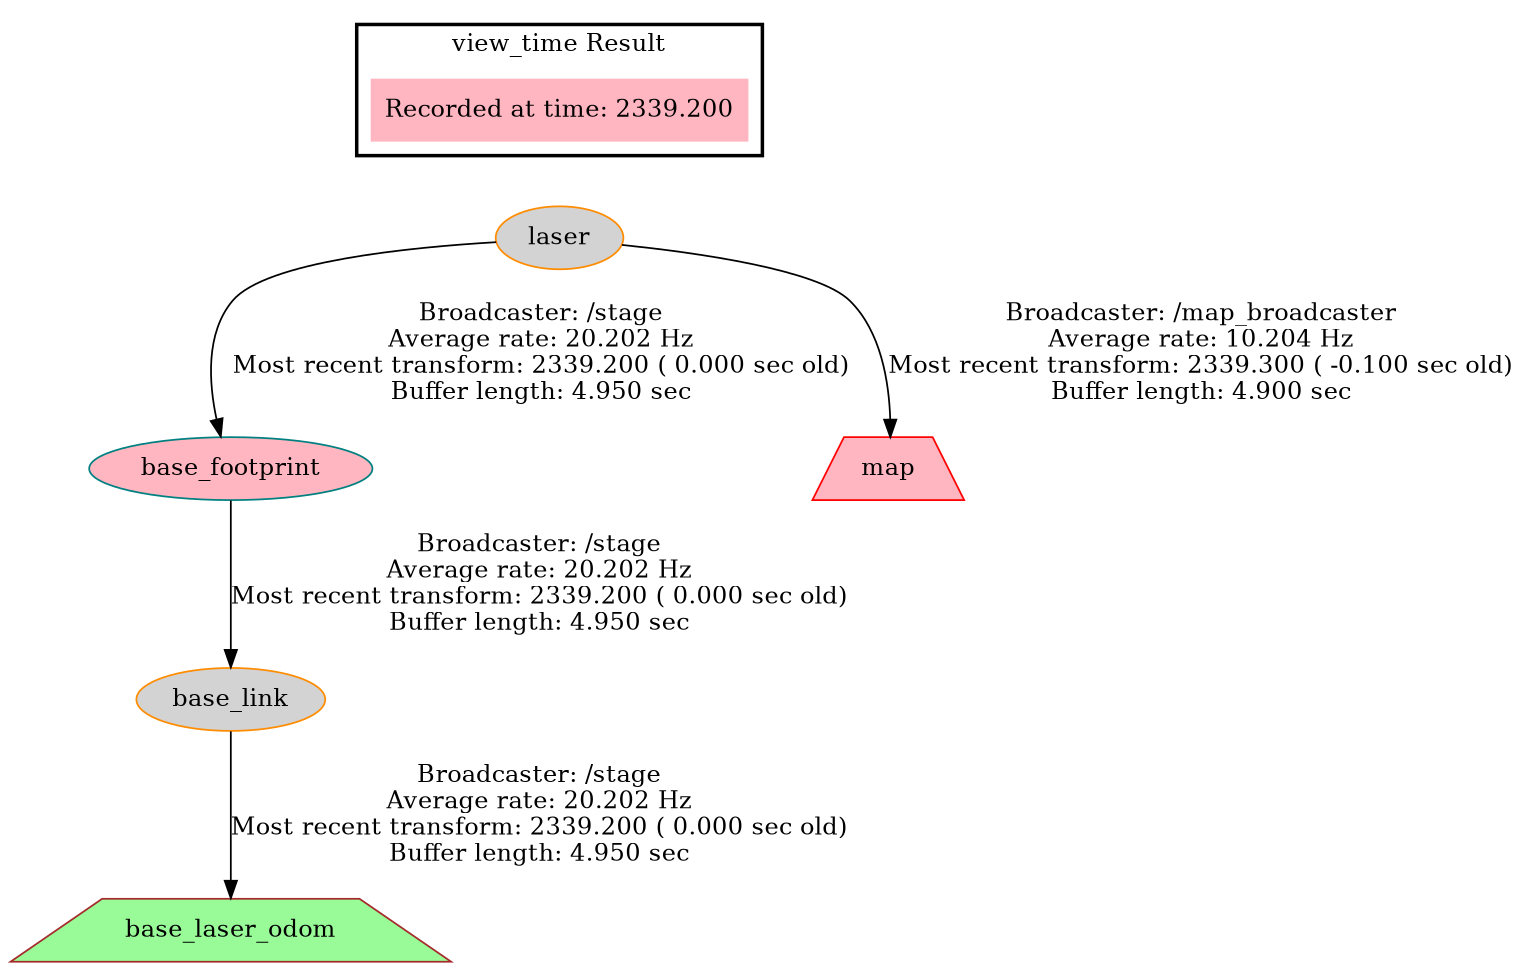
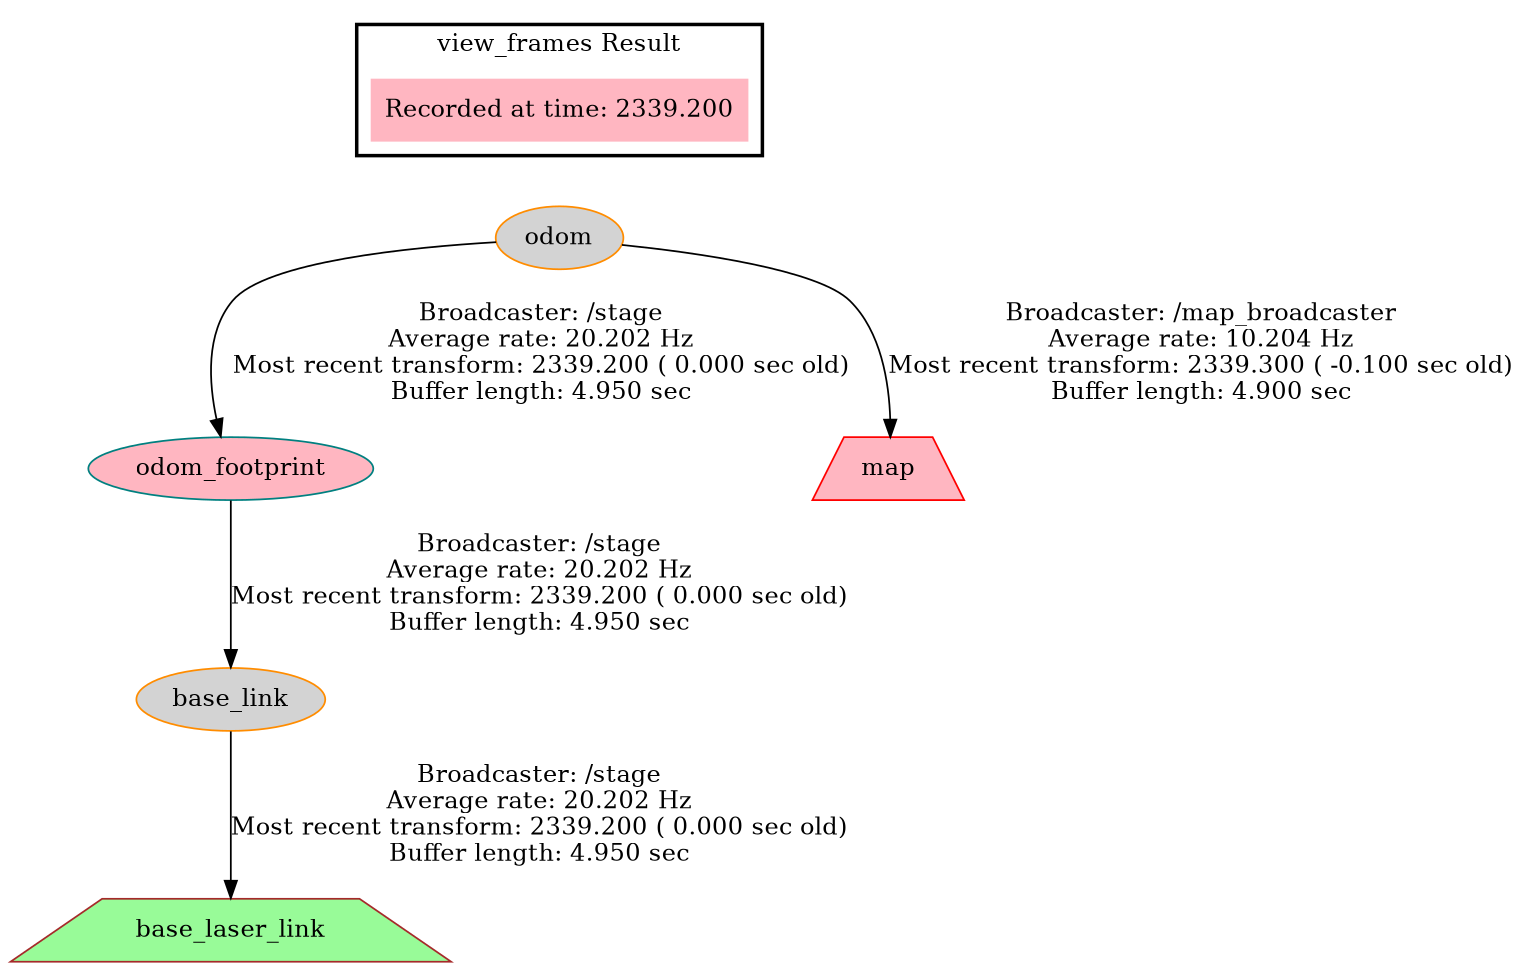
cluster "view_time Result": label "view_time Result" -> "view_frames Result"
node "laser": label "laser" -> "odom"
node "base_footprint": label "base_footprint" -> "odom_footprint"
node "base_laser_odom": label "base_laser_odom" -> "base_laser_link"
